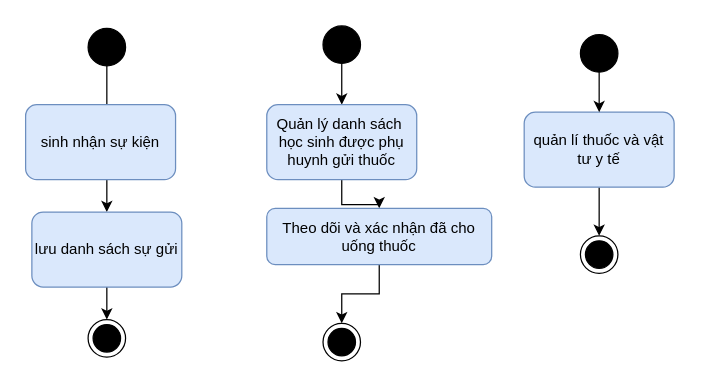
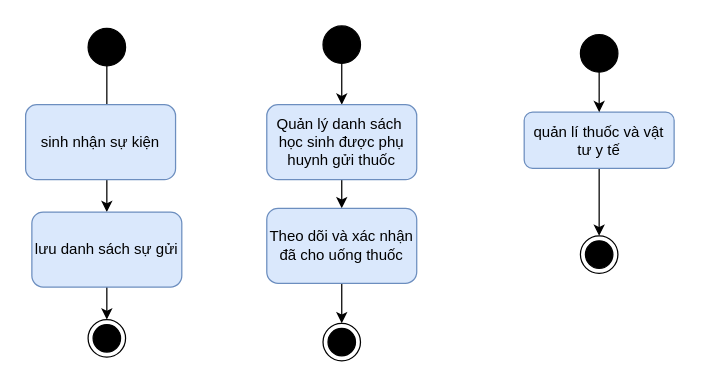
node "quản lí thuốc và vật tư y tế": size 150x75 -> 150x56
node "Theo dõi và xác nhận đã cho uống thuốc": size 225x56 -> 150x75
